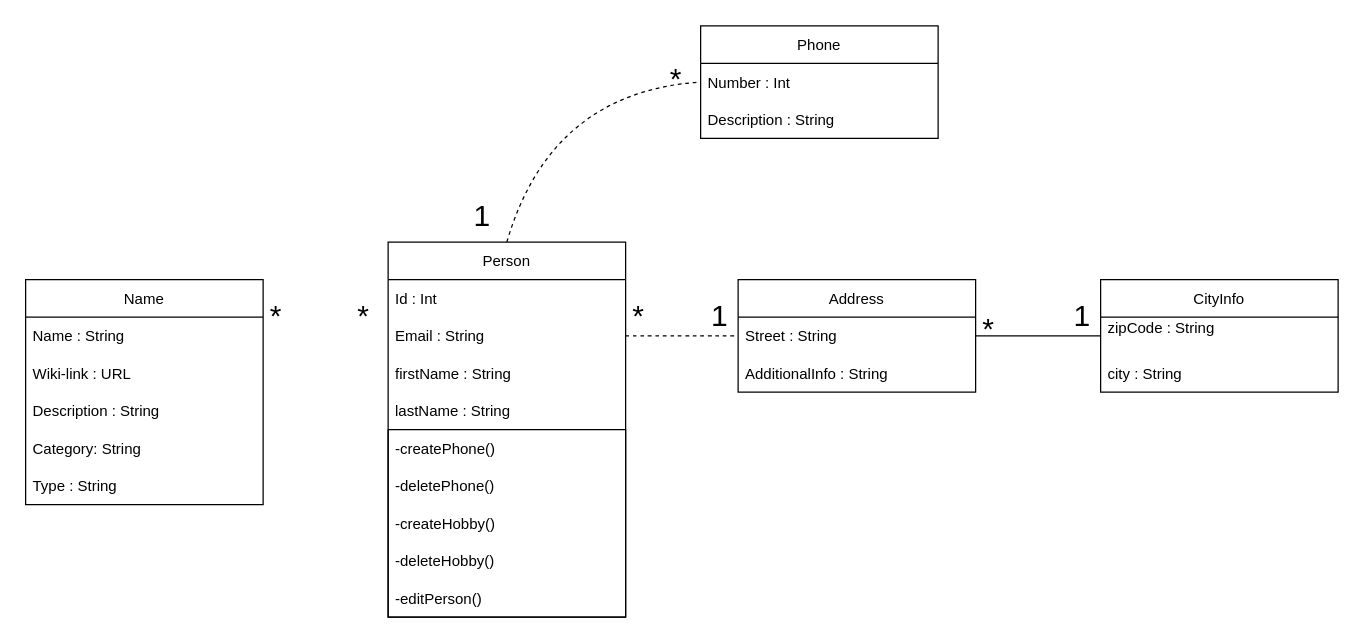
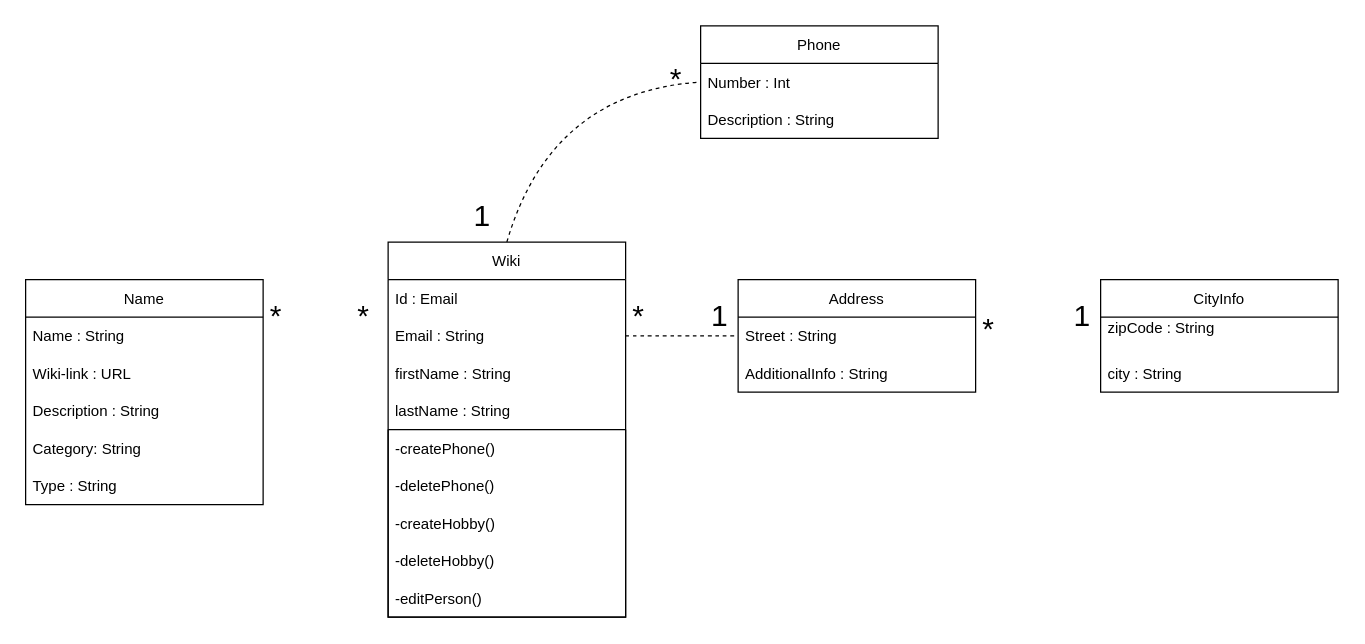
node "Person": label "Person" -> "Wiki"
node "Id : Int": label "Id : Int" -> "Id : Email"
edge "Street : String" -> "zipCode : String": removed
